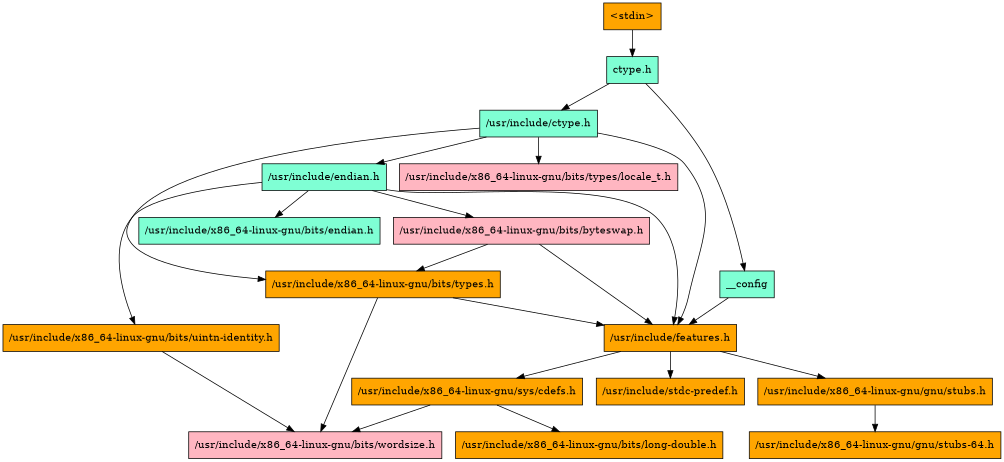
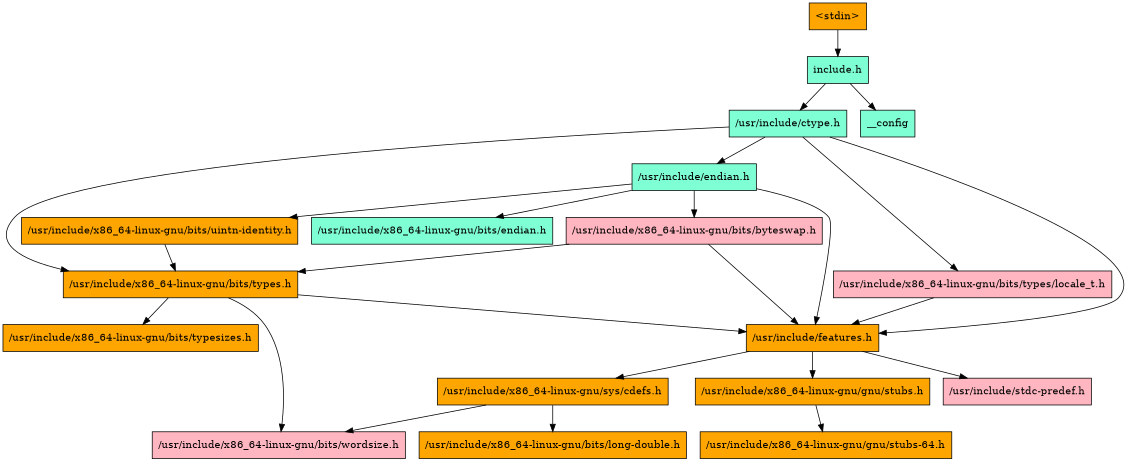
node "ctype.h": label "ctype.h" -> "include.h"
edge "__config" -> "/usr/include/features.h": now "/usr/include/x86_64-linux-gnu/bits/types/locale_t.h" -> "/usr/include/features.h"
node "/usr/include/x86_64-linux-gnu/bits/typesizes.h": added
edge "/usr/include/x86_64-linux-gnu/bits/uintn-identity.h" -> "/usr/include/x86_64-linux-gnu/bits/wordsize.h": now "/usr/include/x86_64-linux-gnu/bits/uintn-identity.h" -> "/usr/include/x86_64-linux-gnu/bits/types.h"
node "/usr/include/stdc-predef.h": fillcolor orange -> lightpink
